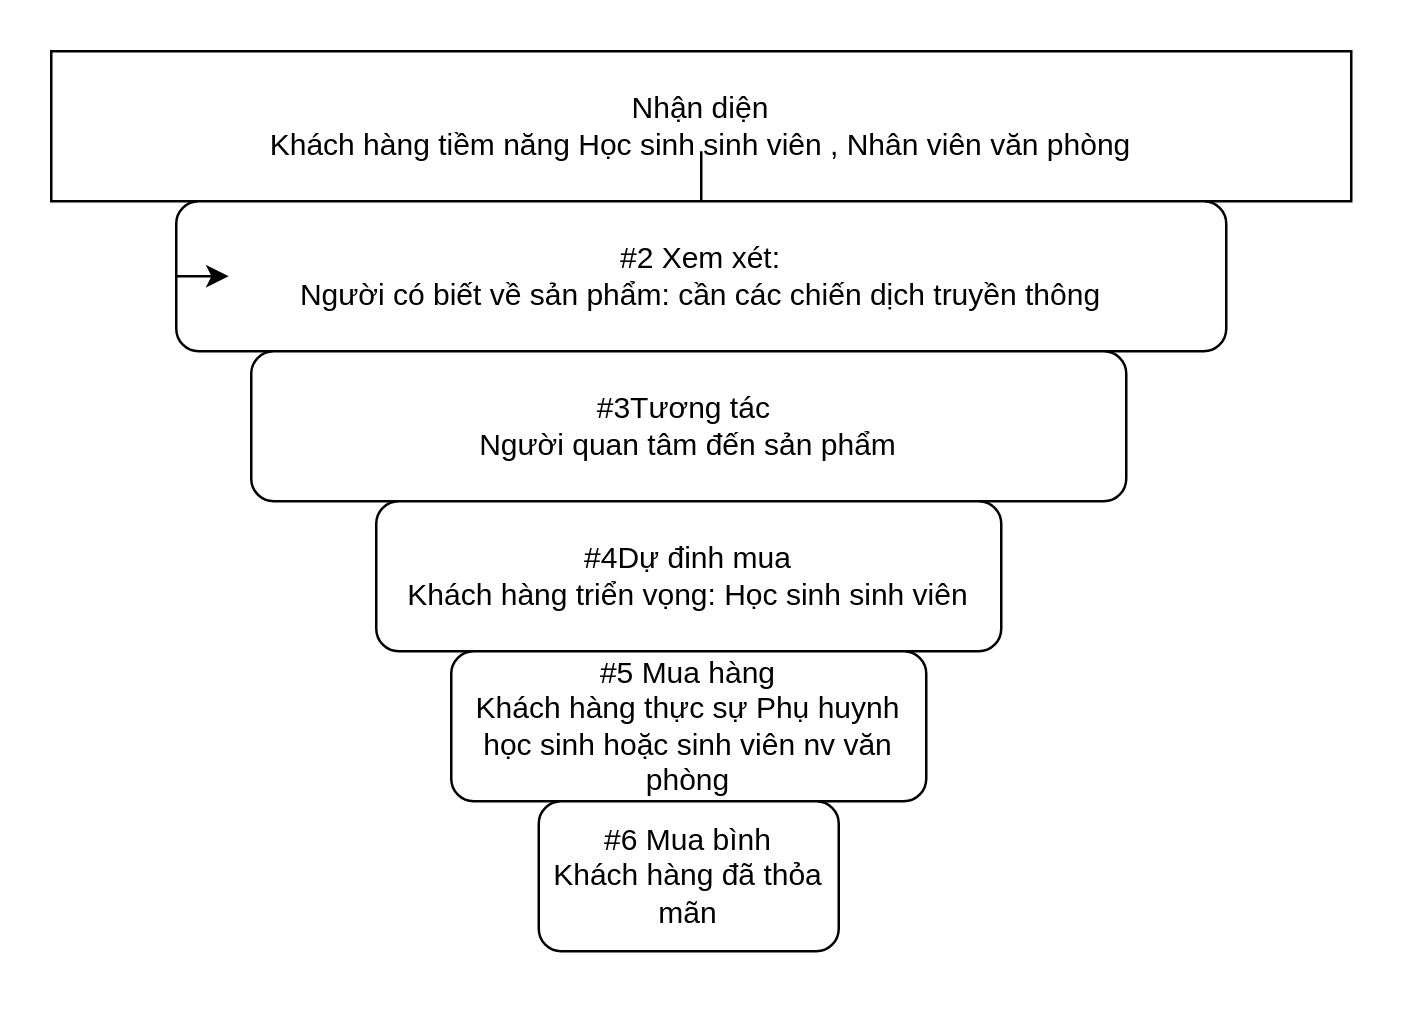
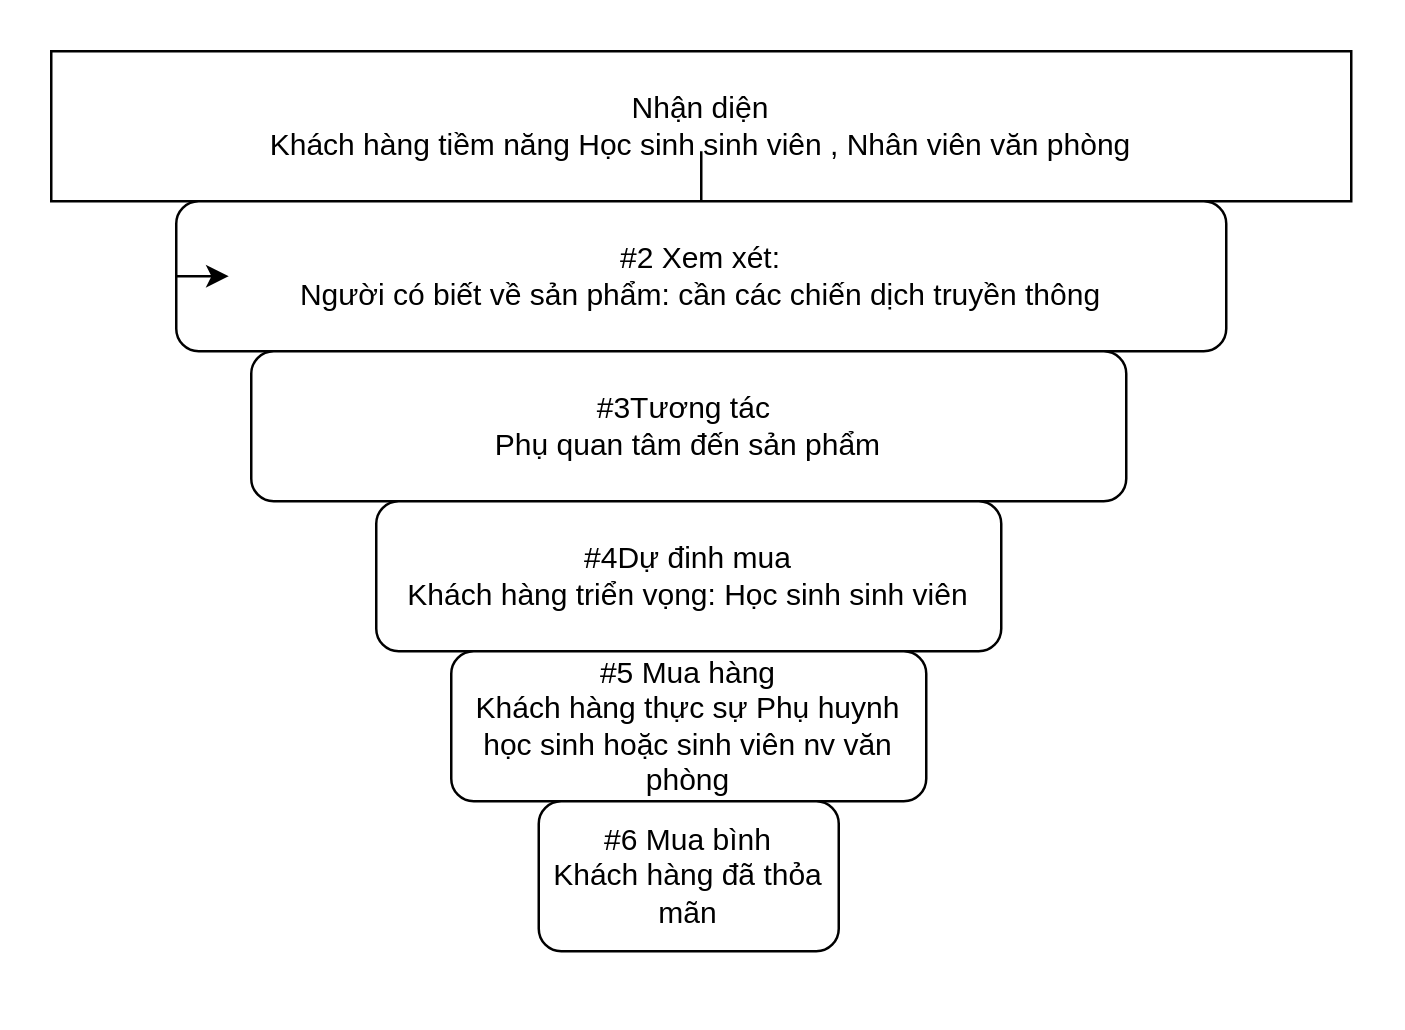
node "#3Tương tác Người quan tâm đến sản phẩm": label "#3Tương tác Người quan tâm đến sản phẩm" -> "#3Tương tác Phụ quan tâm đến sản phẩm"
